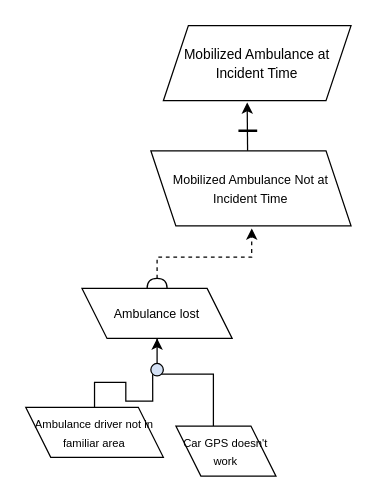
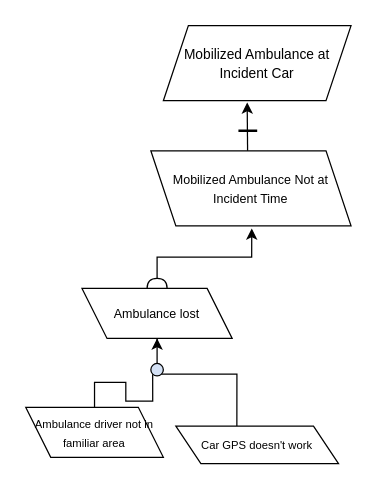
node "Mobilized Ambulance at Incident Time": label "Mobilized Ambulance at Incident Time" -> "Mobilized Ambulance at Incident Car"
edge "Mobilized Ambulance Not at Incident Time" -- "Ambulance lost": style dashed -> solid
node "Car GPS doesn't work": size 100x50 -> 163x38
